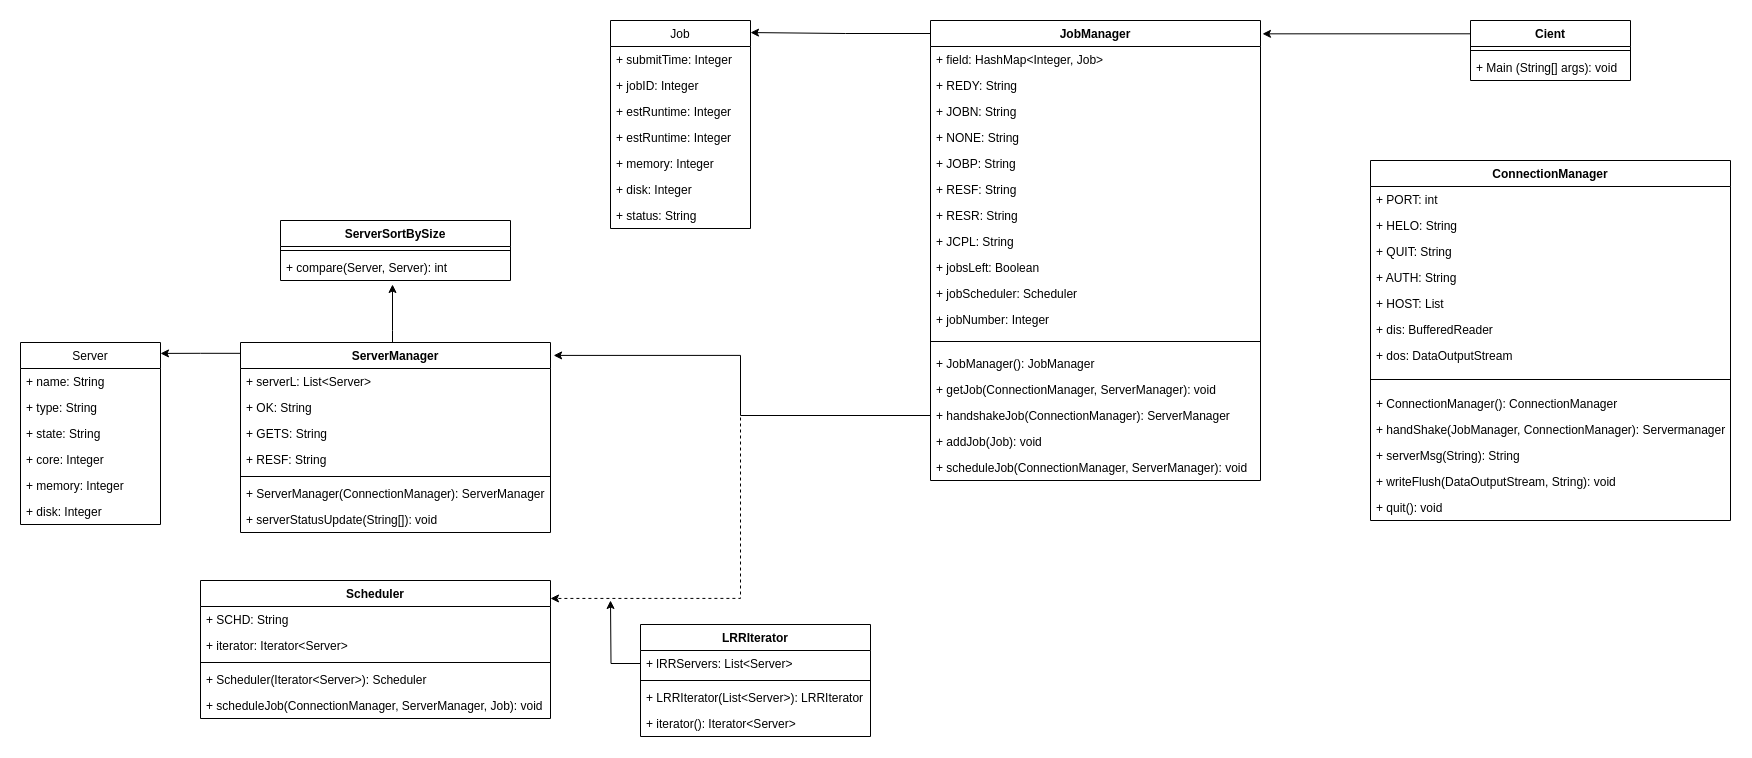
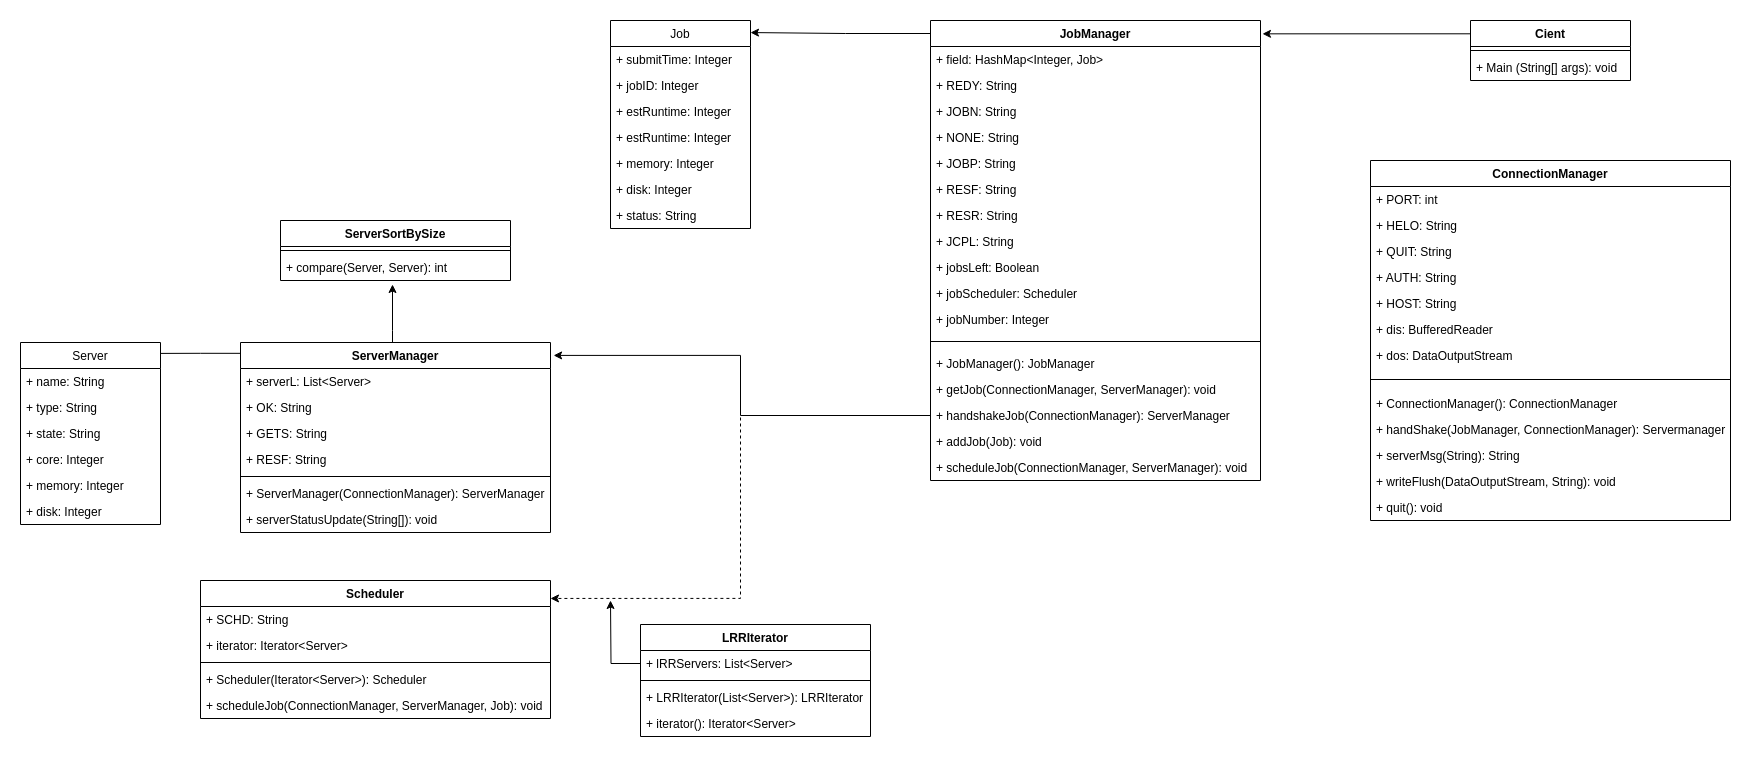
node "+ HOST: List": label "+ HOST: List" -> "+ HOST: String"
edge "ServerManager" -> "Server": arrowhead classic -> none
